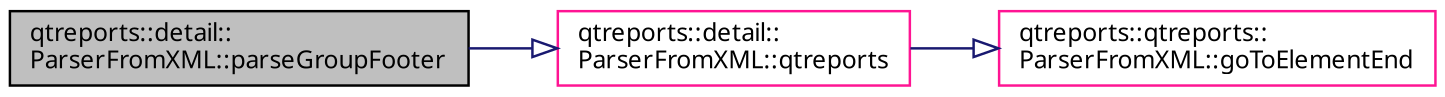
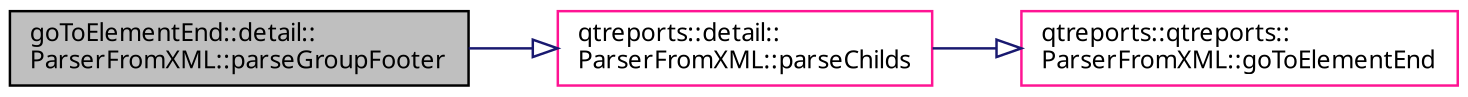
node "qtreports::detail:: ParserFromXML::parseGroupFooter": label "qtreports::detail:: ParserFromXML::parseGroupFooter" -> "goToElementEnd::detail:: ParserFromXML::parseGroupFooter"
node "qtreports::detail:: ParserFromXML::qtreports": label "qtreports::detail:: ParserFromXML::qtreports" -> "qtreports::detail:: ParserFromXML::parseChilds"
